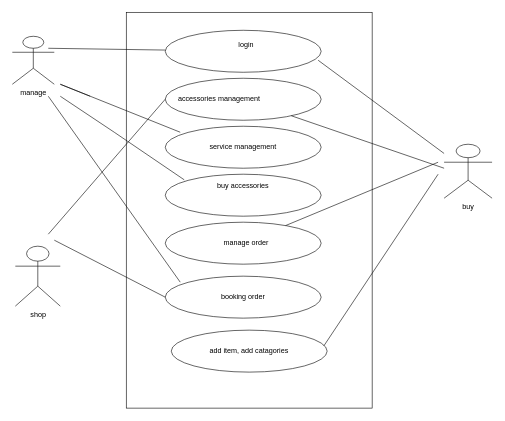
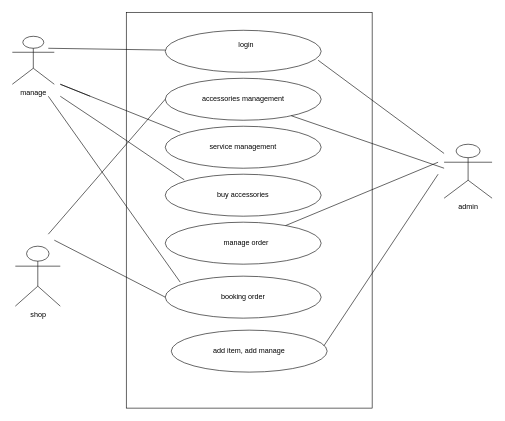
node "accessories management": moved (219, 99) -> (243, 99)
node "buy accessories": moved (243, 186) -> (243, 195)
node "buy": label "buy" -> "admin"
node "add item, add catagories": label "add item, add catagories" -> "add item, add manage"
